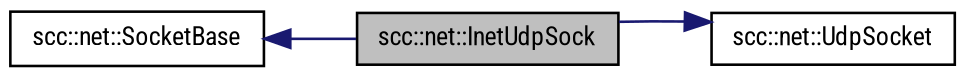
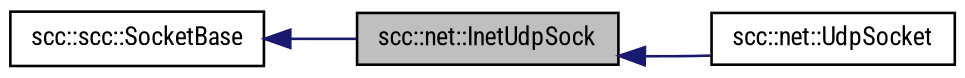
edge "scc::net::InetUdpSock" -> "scc::net::UdpSocket": reversed
node "scc::net::SocketBase": label "scc::net::SocketBase" -> "scc::scc::SocketBase"
